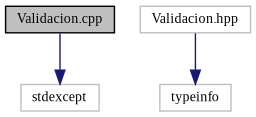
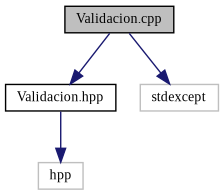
node "Validacion.hpp": color grey75 -> black
edge "Validacion.cpp" -> "Validacion.hpp": added
node "typeinfo": label "typeinfo" -> "hpp"
